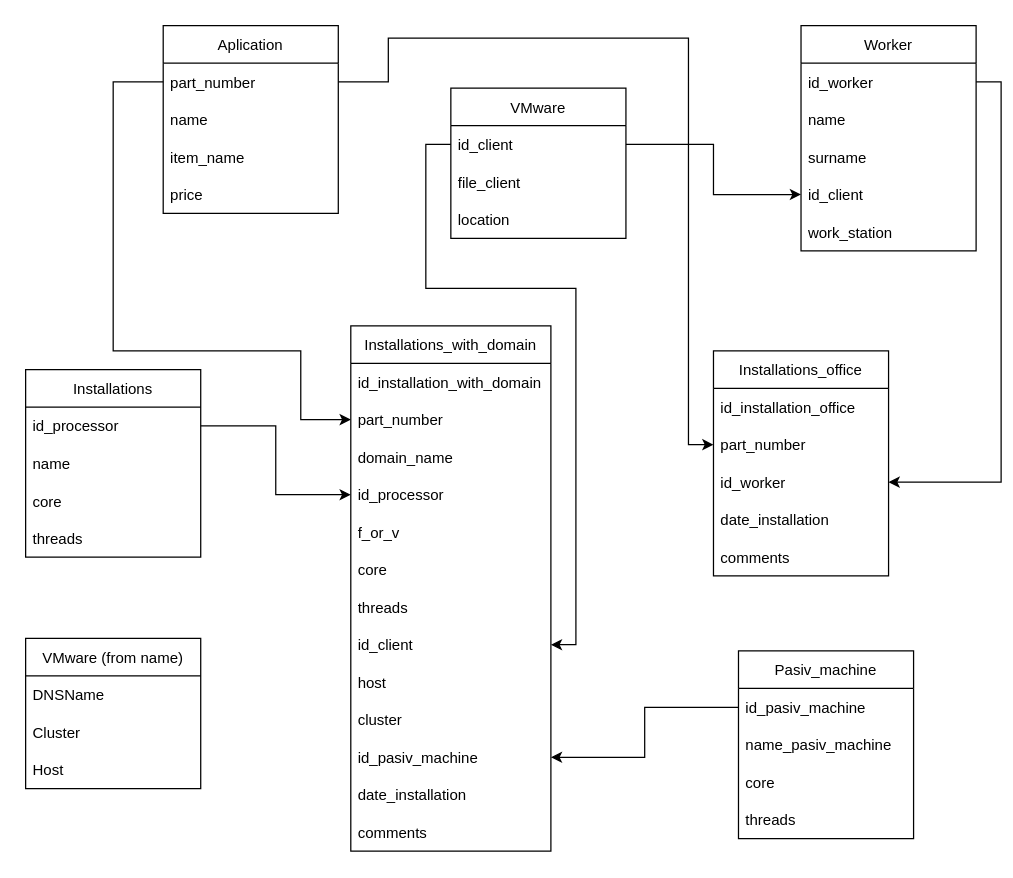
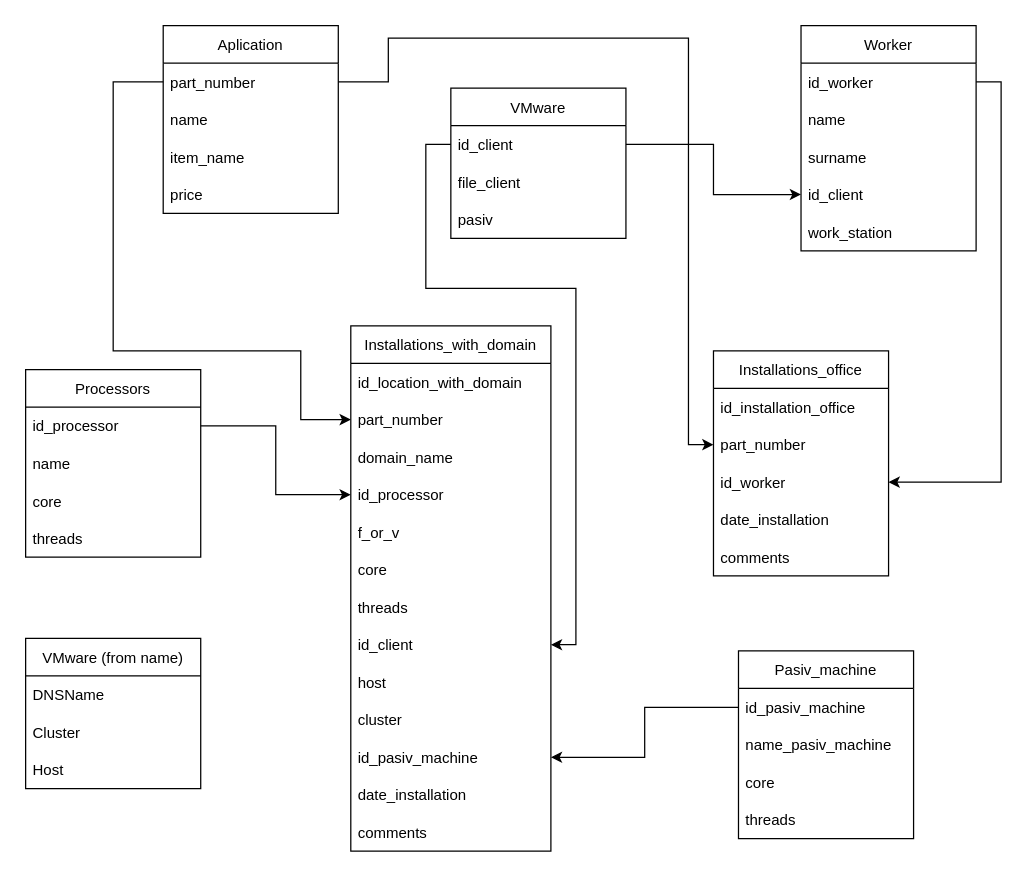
node "location": label "location" -> "pasiv"
node "id_installation_with_domain": label "id_installation_with_domain" -> "id_location_with_domain"
node "Installations": label "Installations" -> "Processors"
